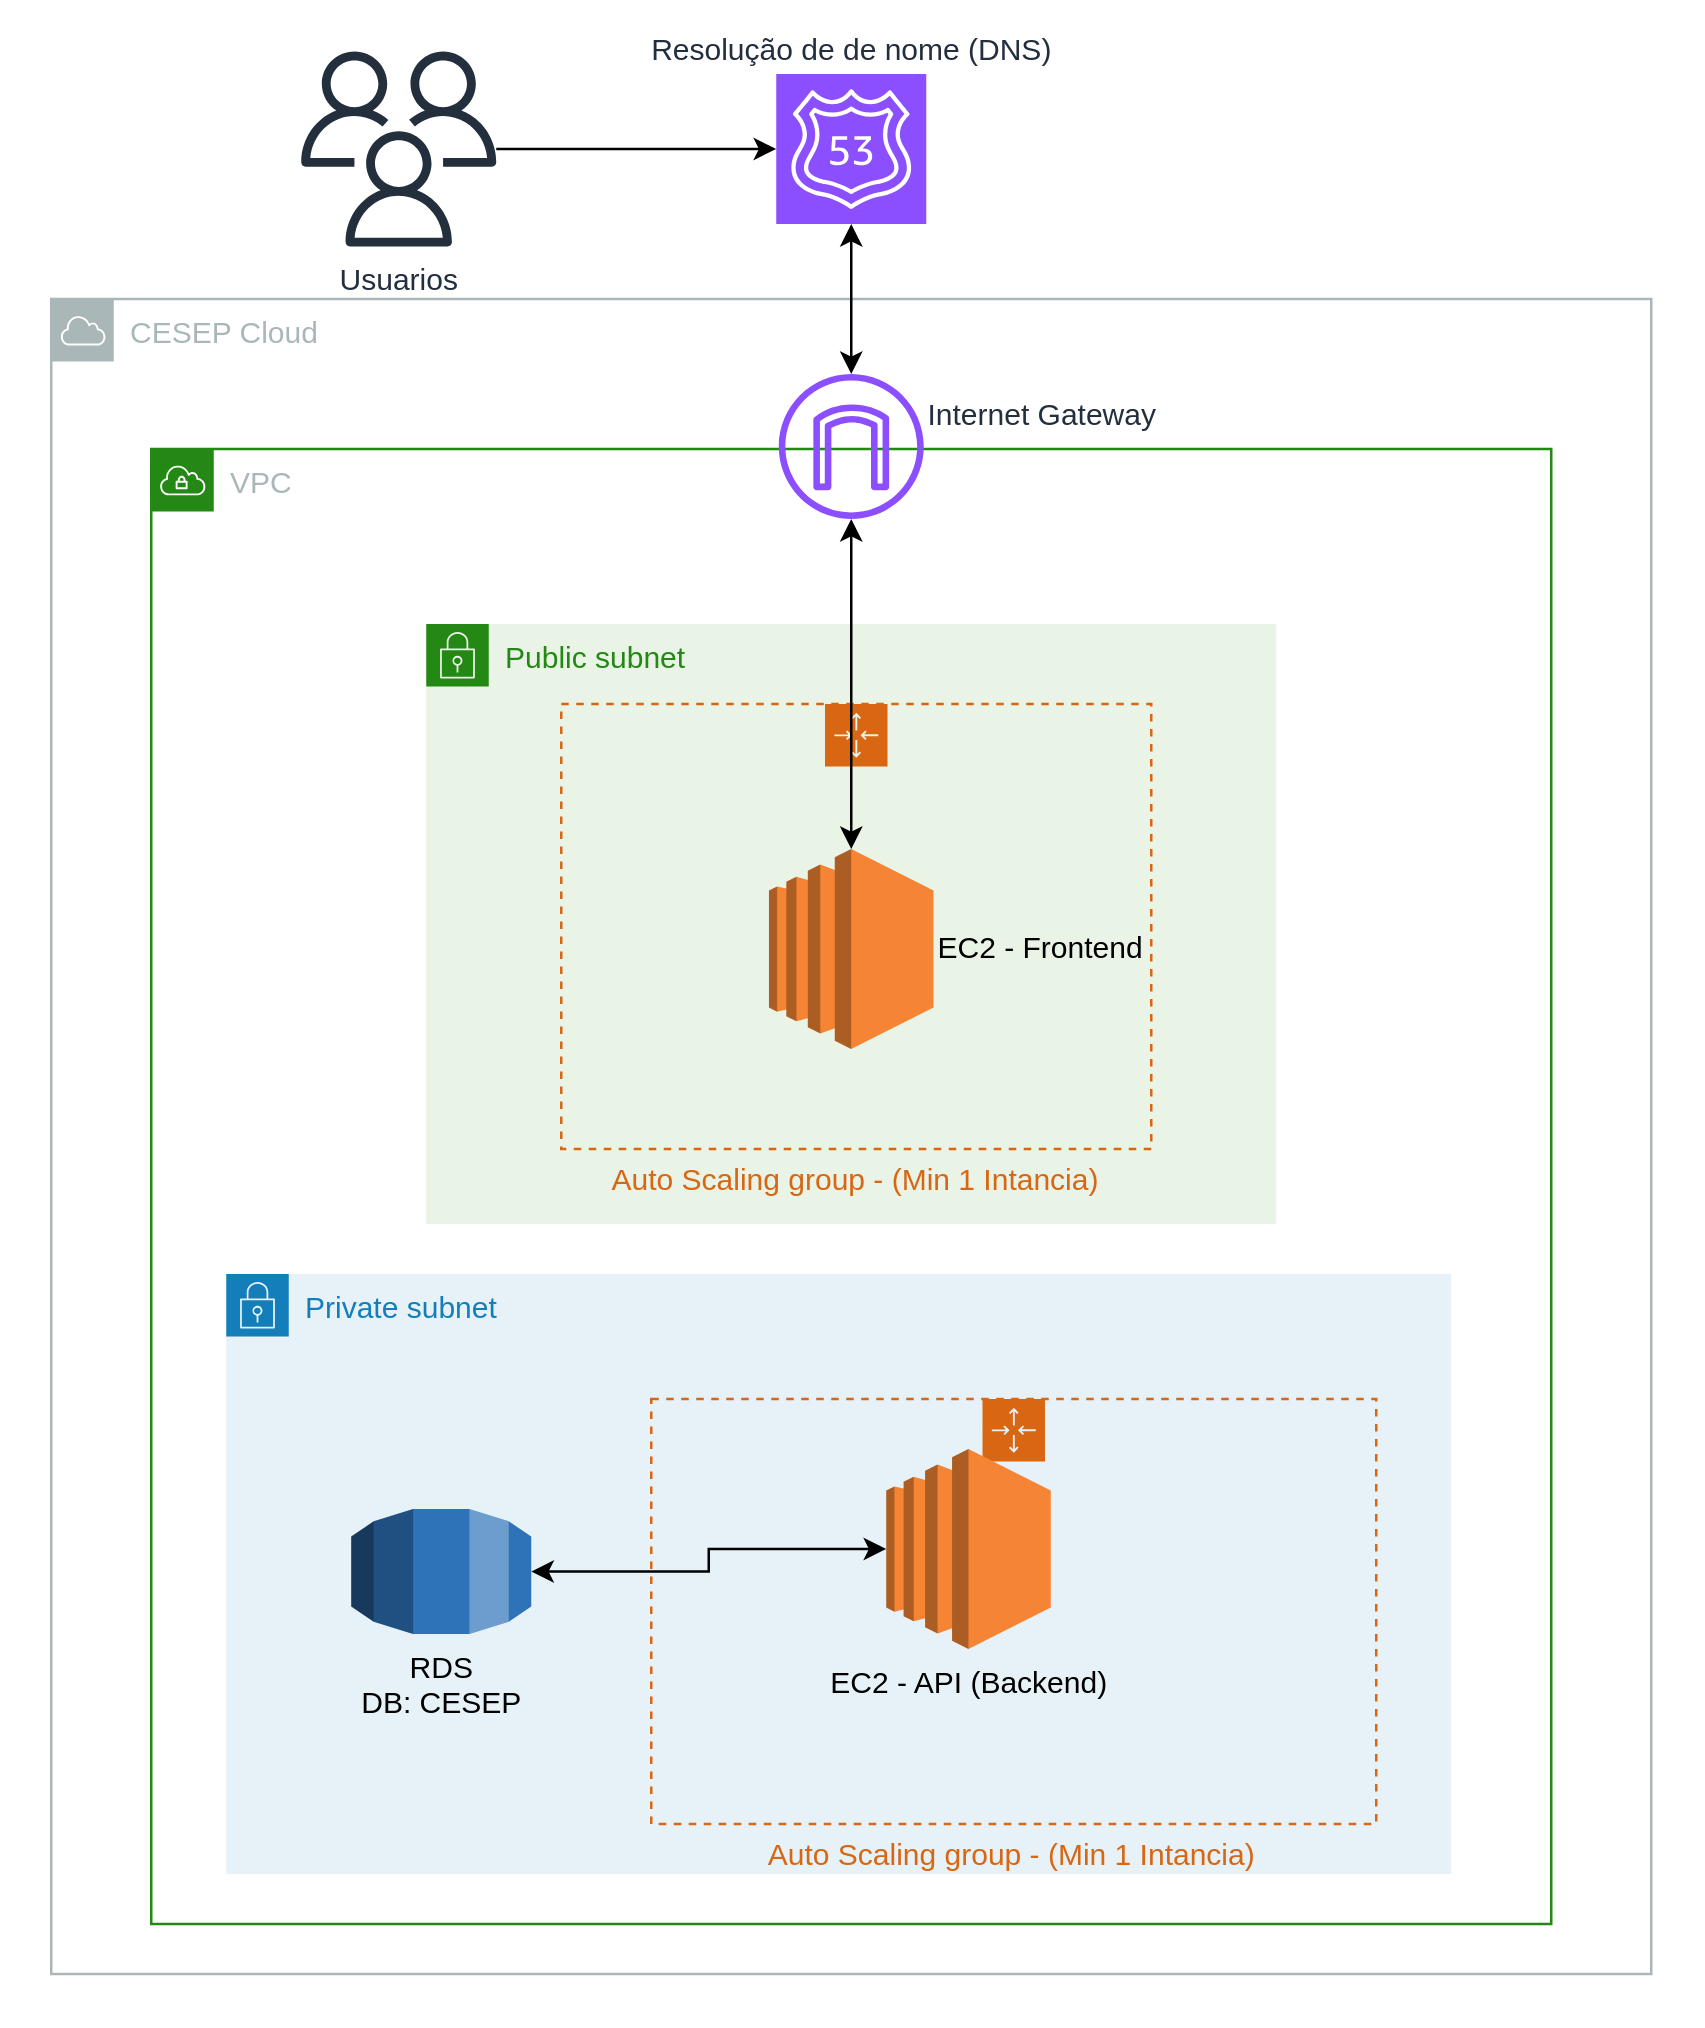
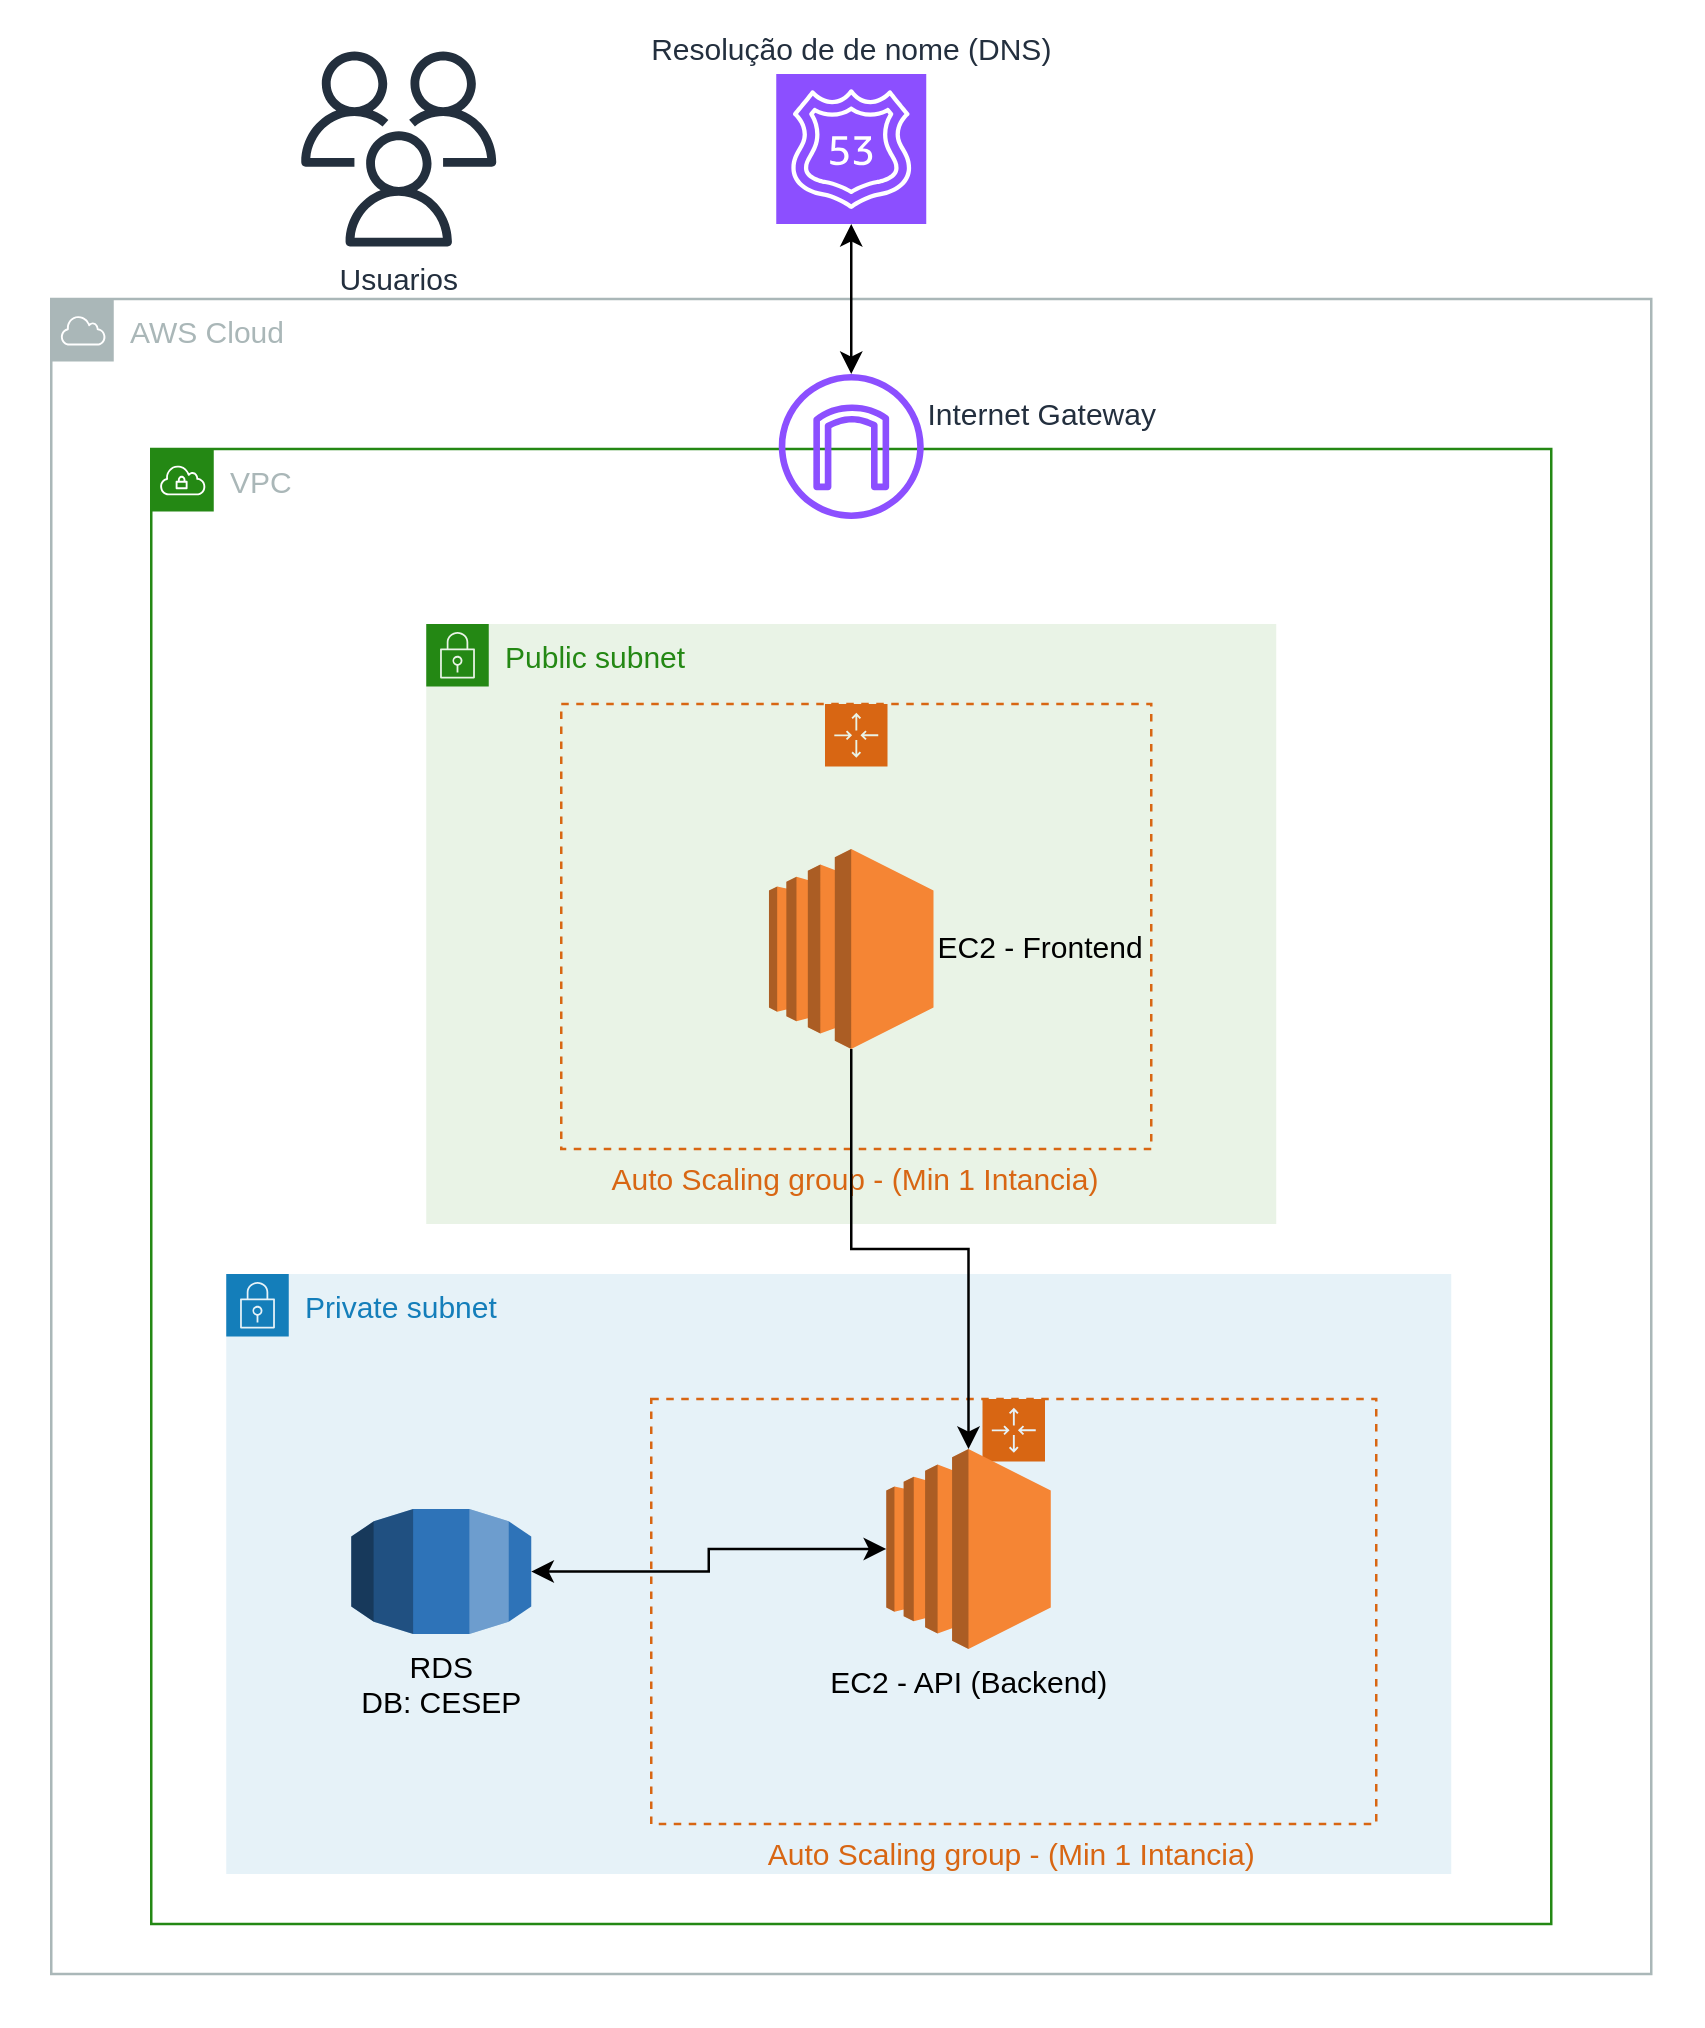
edge "Usuarios" -> "Resolução de de nome (DNS)": removed
node "CESEP Cloud": label "CESEP Cloud" -> "AWS Cloud"
edge "Internet Gateway" -- "EC2 - Frontend": removed
edge "EC2 - Frontend" -> "EC2 - API (Backend)": added
